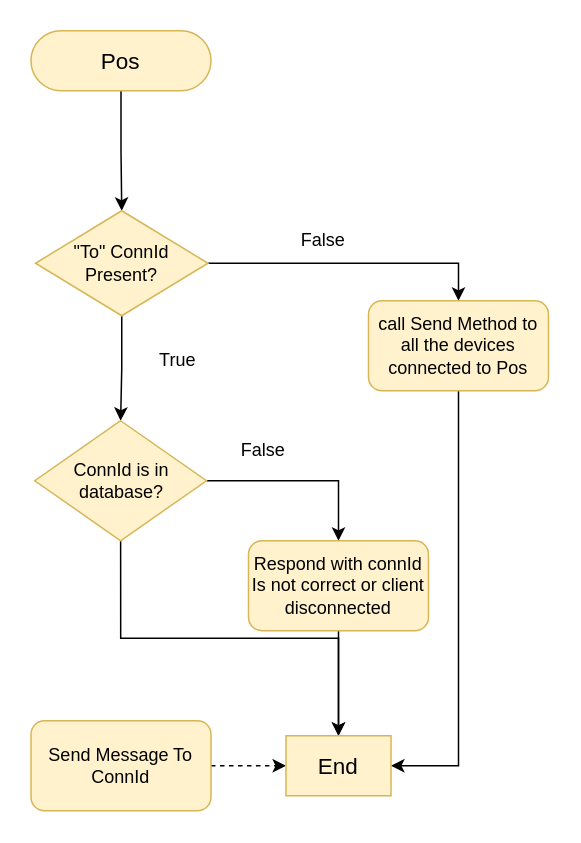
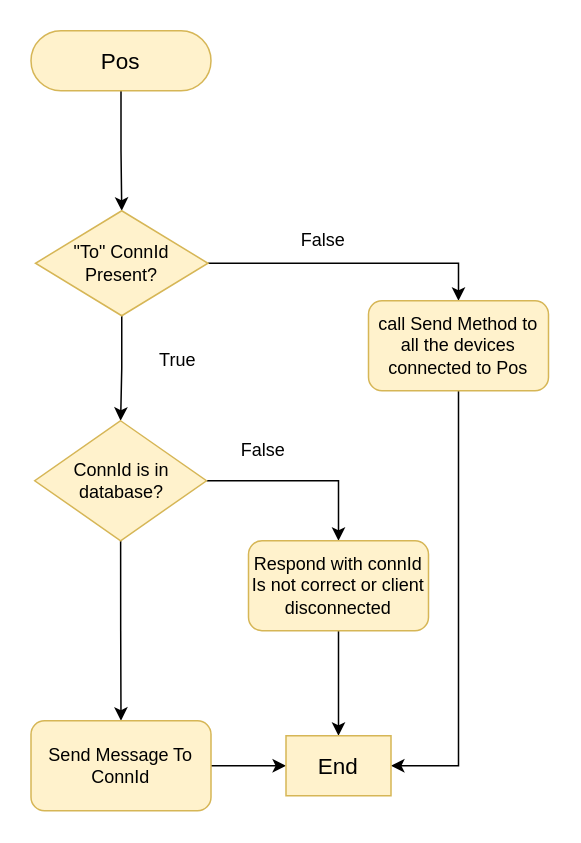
edge "ConnId is in database?" -> "End": now "ConnId is in database?" -> "Send Message To ConnId"
edge "Send Message To ConnId" -> "End": style dashed -> solid
